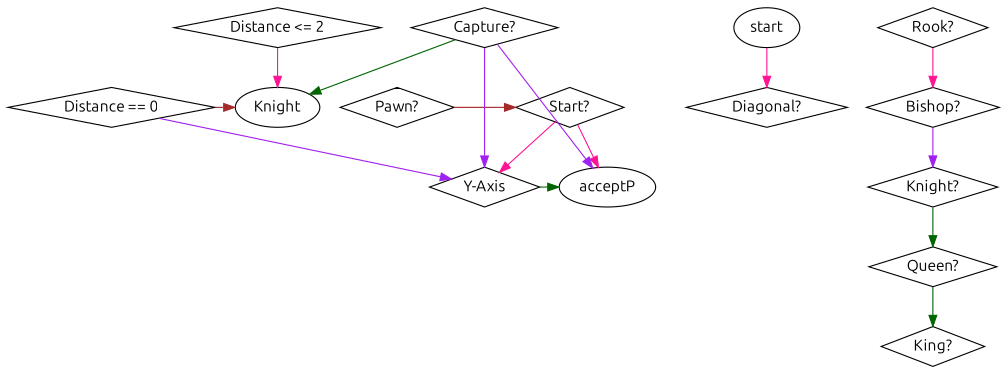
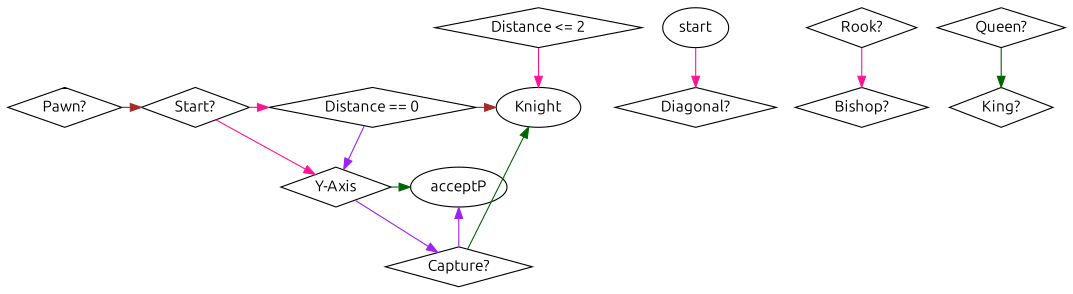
edge "Capture?" -> "Y-Axis": reversed
edge "Start?" -> "acceptP": now "Start?" -> "Distance == 0"
node "Knight?": removed
